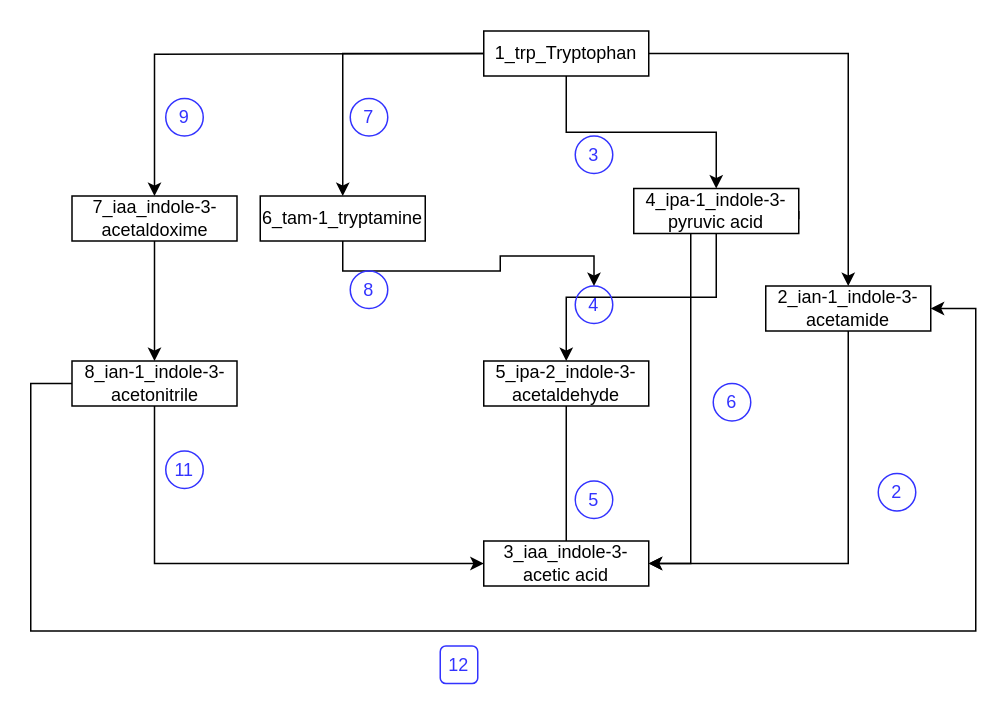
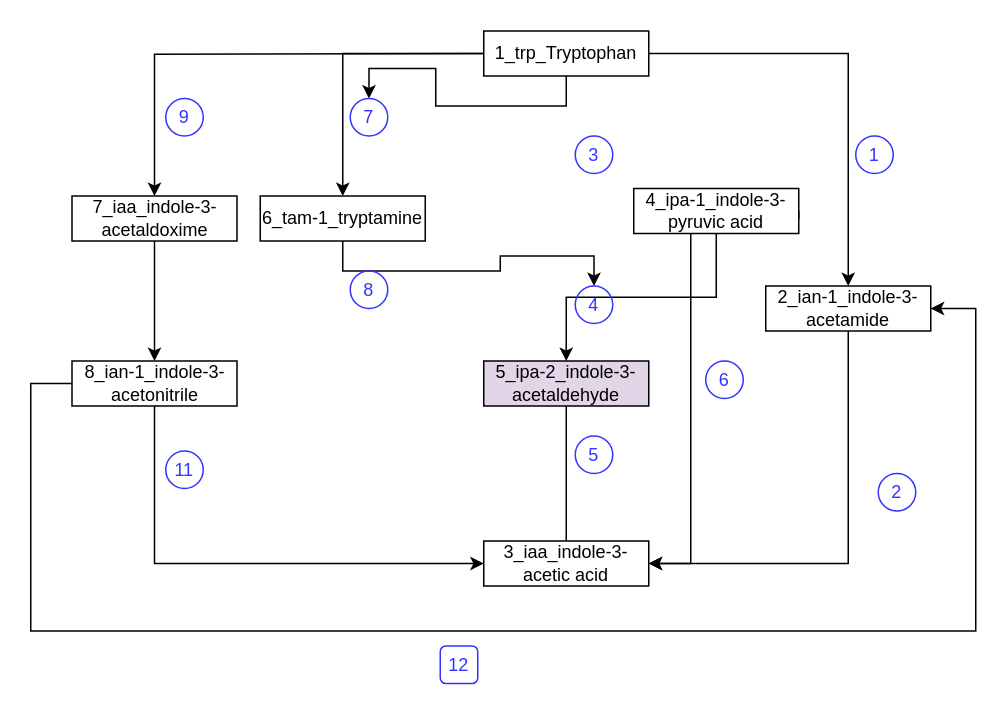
edge "1_trp_Tryptophan" -> "4_ipa-1_indole-3-pyruvic acid": now "1_trp_Tryptophan" -> "7"
node "1": added
node "5_ipa-2_indole-3-acetaldehyde": fillcolor #ffffff -> #e1d5e7
node "6": moved (732, 402) -> (725, 380)
node "5": moved (594, 500) -> (594, 455)
